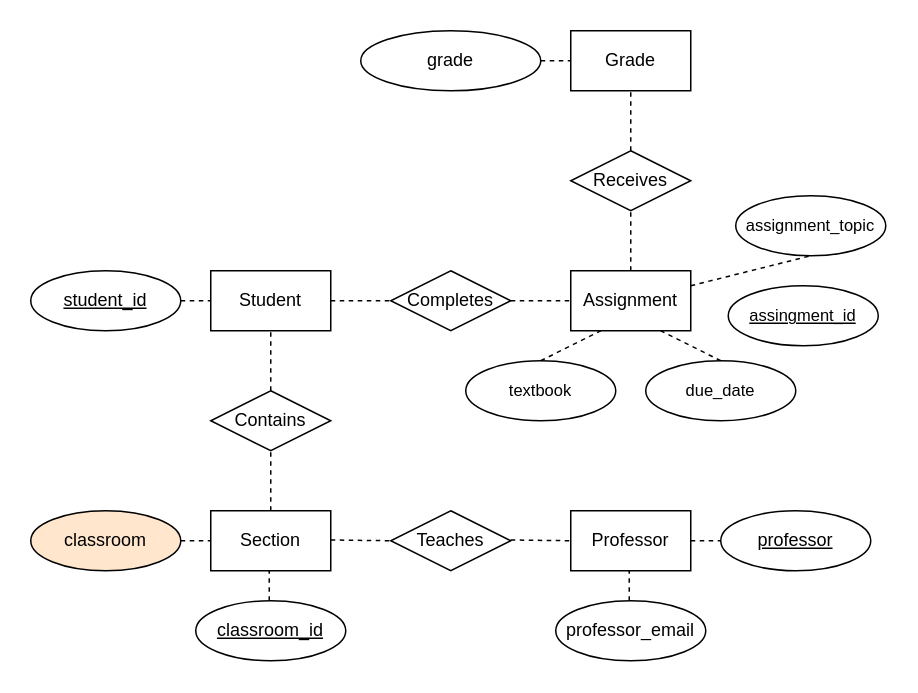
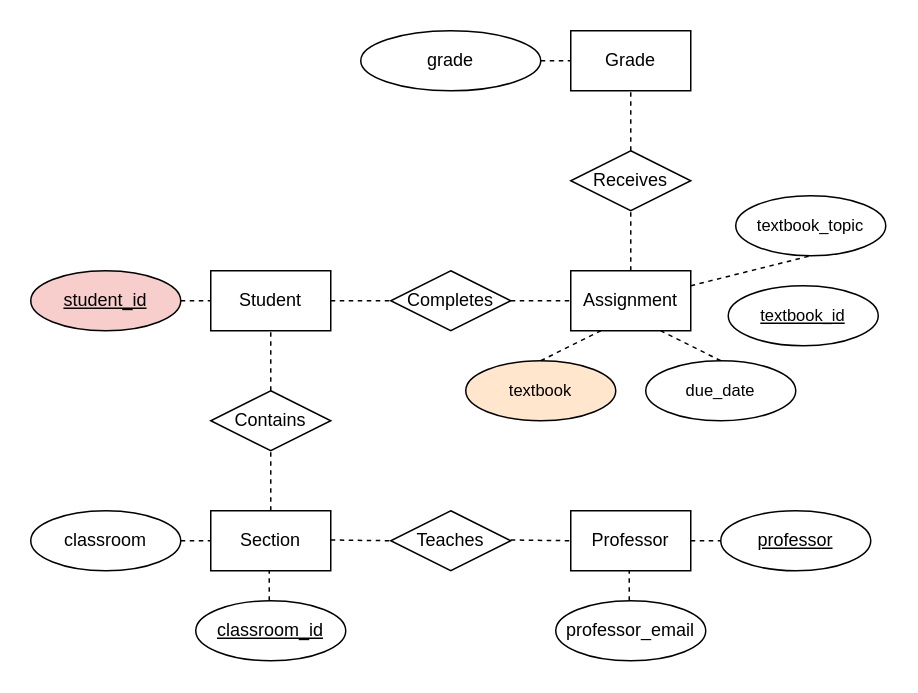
node "assignment_topic": label "assignment_topic" -> "textbook_topic"
node "student_id": fillcolor #ffffff -> #f8cecc
node "assingment_id": label "assingment_id" -> "textbook_id"
node "textbook": fillcolor #ffffff -> #ffe6cc
node "classroom": fillcolor #ffe6cc -> #ffffff
